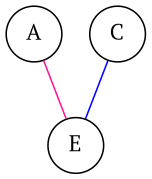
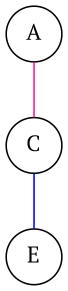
edge "A" -- "E": now "A" -- "C"
